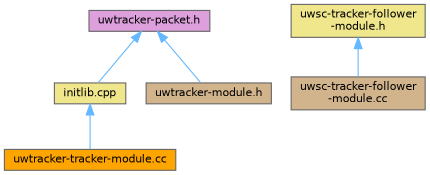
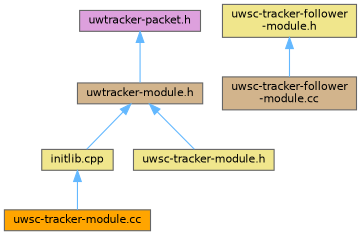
edge "initlib.cpp" -> "uwtracker-packet.h": now "initlib.cpp" -> "uwtracker-module.h"
node "uwtracker-tracker-module.cc": label "uwtracker-tracker-module.cc" -> "uwsc-tracker-module.cc"
node "uwsc-tracker-module.h": added
